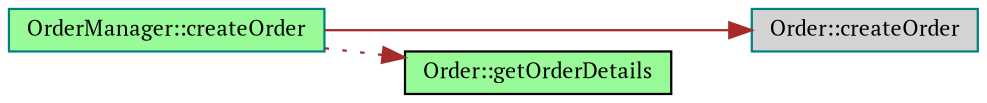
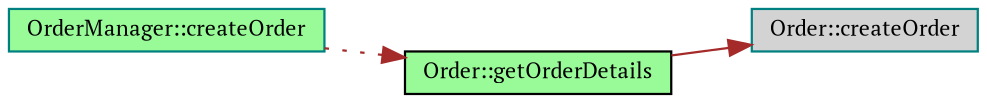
edge "OrderManager::createOrder" -> "Order::createOrder": now "Order::getOrderDetails" -> "Order::createOrder"
